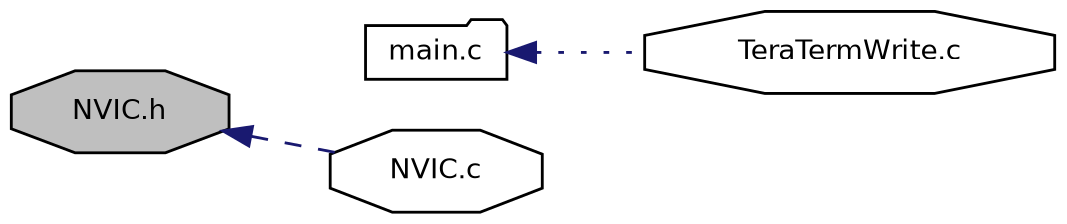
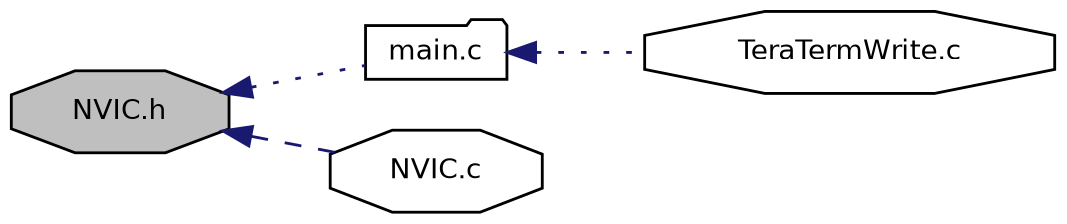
edge "main.c" -> "NVIC.h": added
